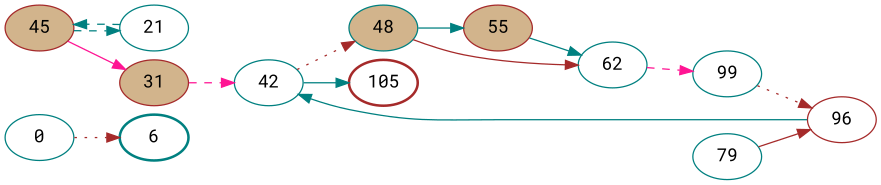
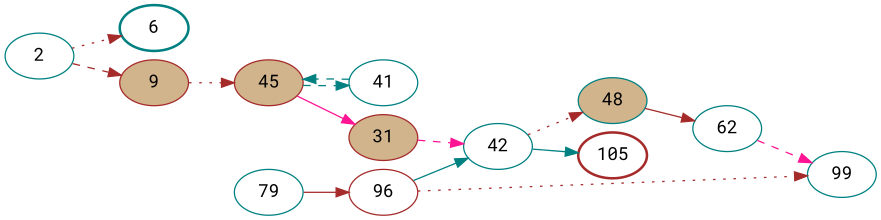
node "21": label "21" -> "41"
node "55": removed
node "9": added
edge "99" -> "96": reversed
node "0": label "0" -> "2"
